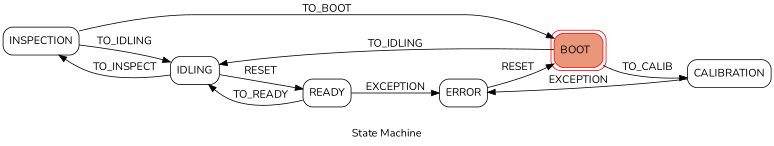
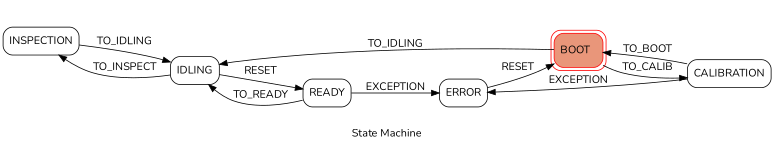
edge "INSPECTION" -> "BOOT": now "CALIBRATION" -> "BOOT"
